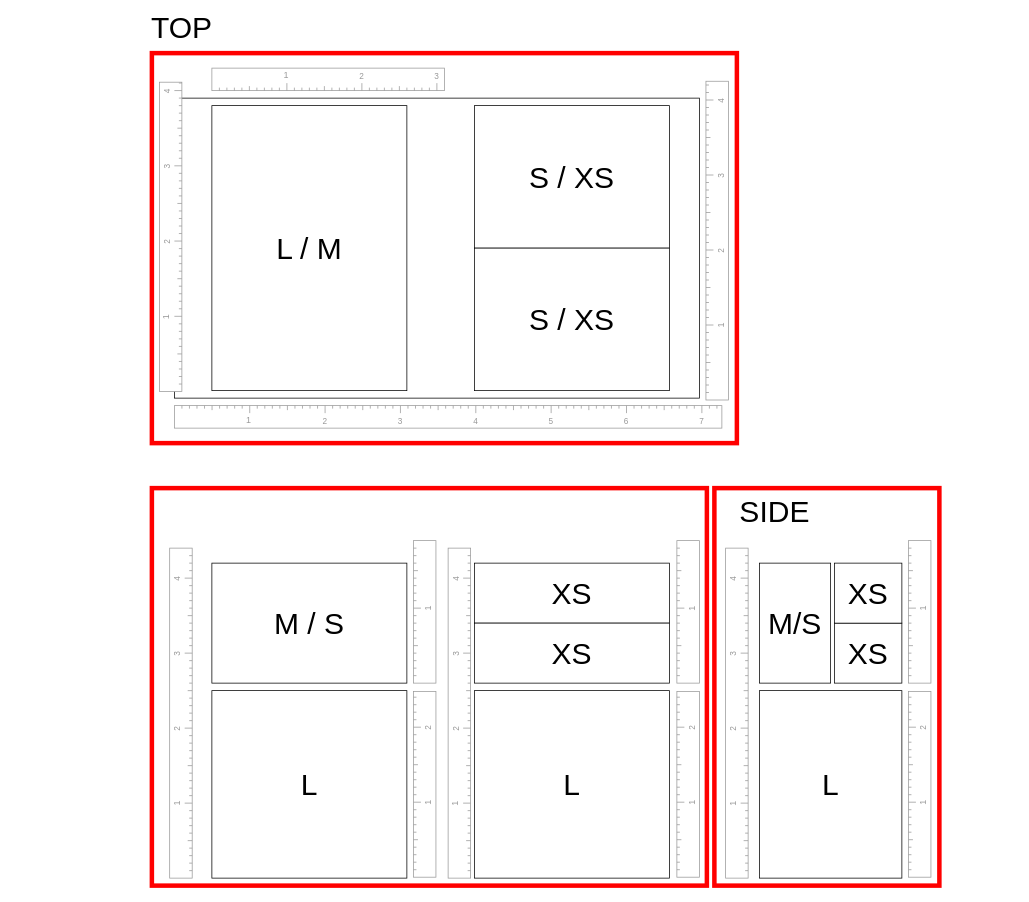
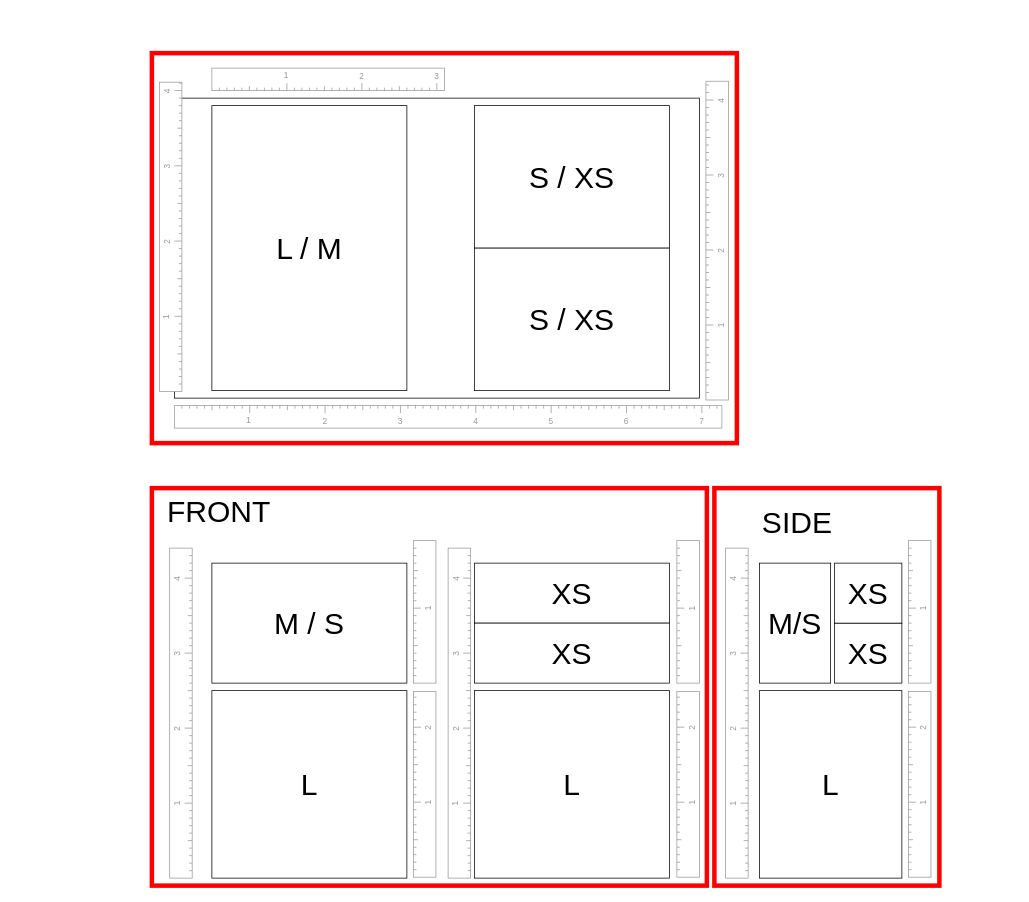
node "TOP": removed
node "FRONT": added
node "SIDE": moved (774, 510) -> (797, 522)
